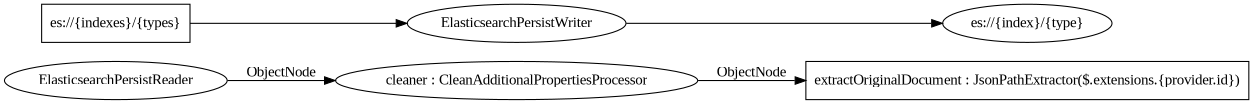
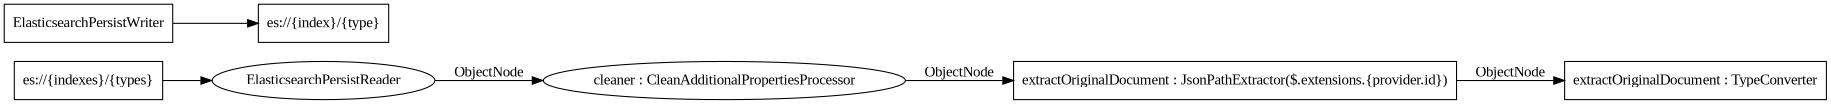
edge "es://{indexes}/{types}" -> "ElasticsearchPersistWriter": now "es://{indexes}/{types}" -> "ElasticsearchPersistReader"
node "ElasticsearchPersistWriter": shape ellipse -> box
node "es://{index}/{type}": shape ellipse -> box
node "extractOriginalDocument : TypeConverter": added
